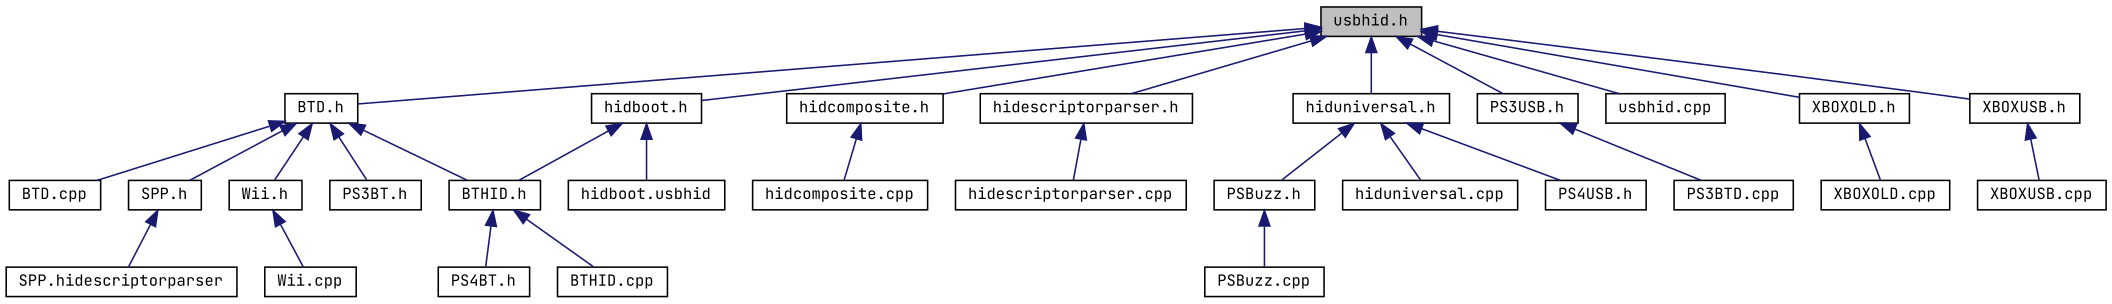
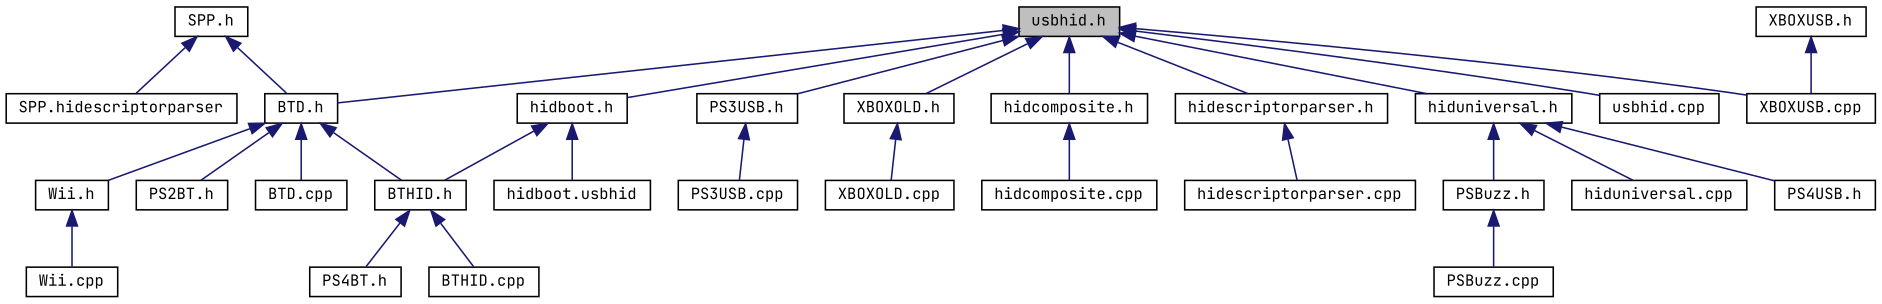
edge "XBOXUSB.h" -> "usbhid.h": now "XBOXUSB.cpp" -> "usbhid.h"
edge "SPP.h" -> "BTD.h": reversed
node "PS3BT.h": label "PS3BT.h" -> "PS2BT.h"
node "PS3BTD.cpp": label "PS3BTD.cpp" -> "PS3USB.cpp"
